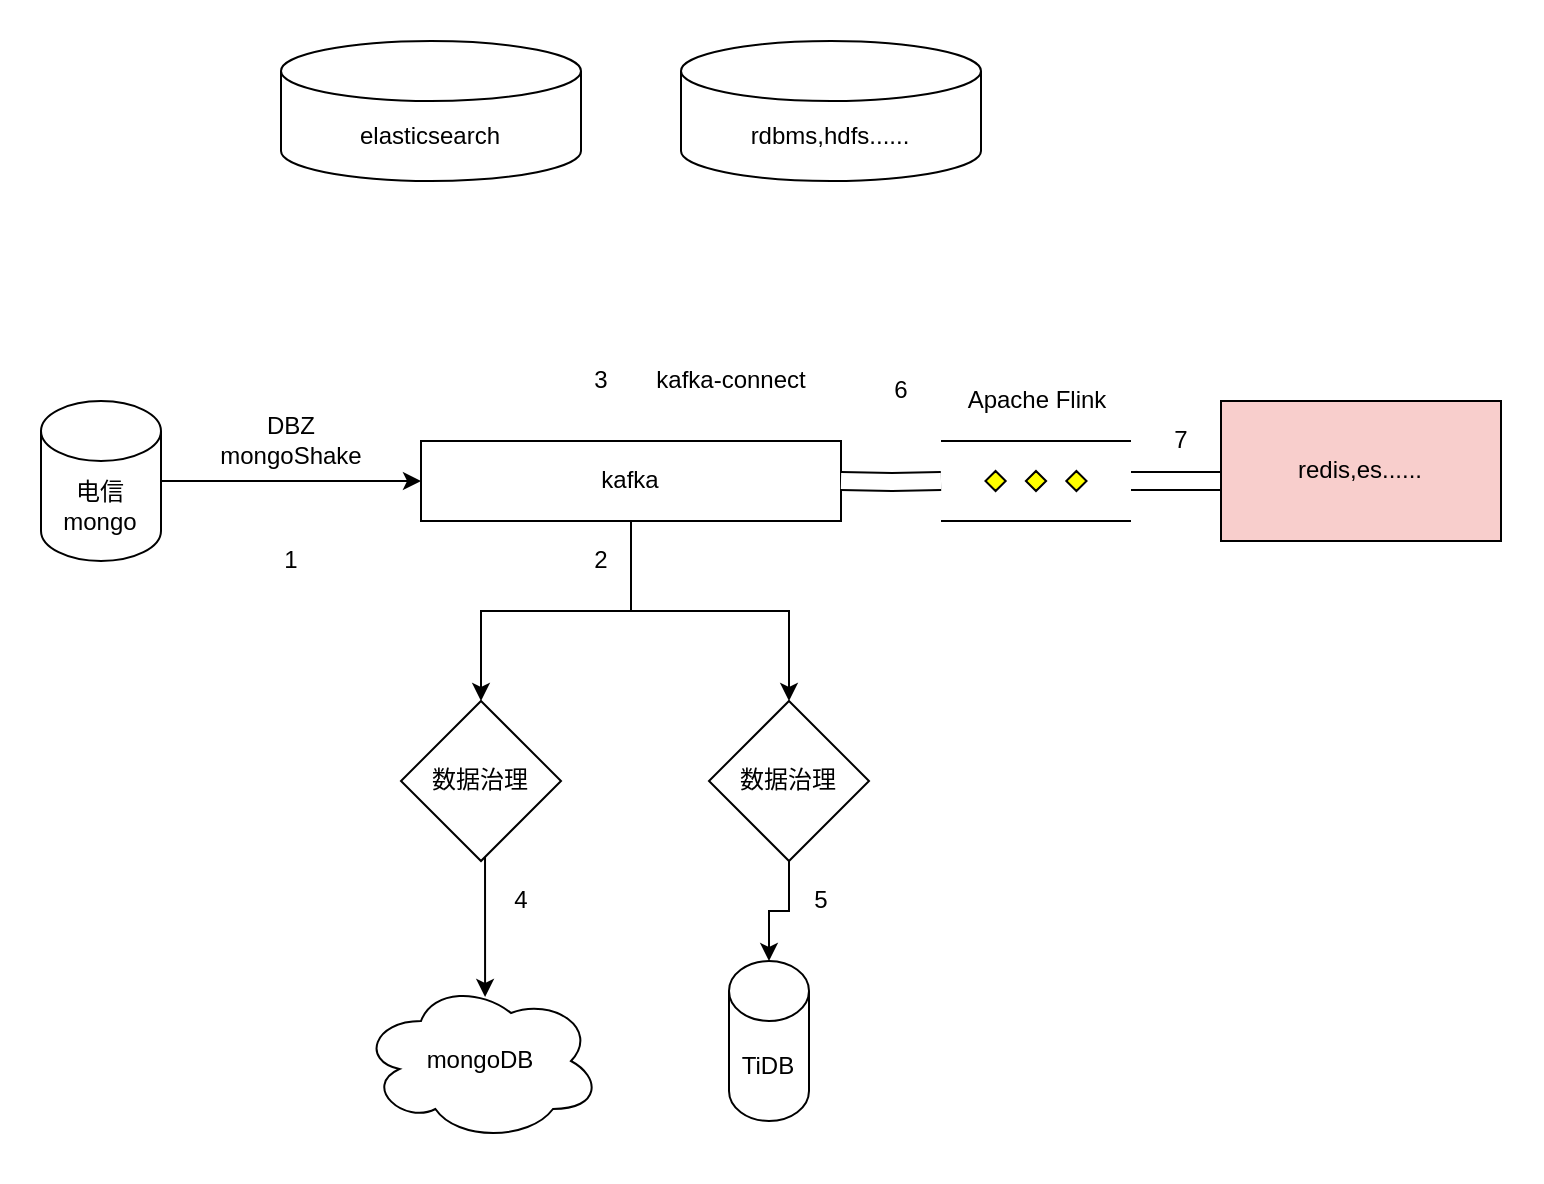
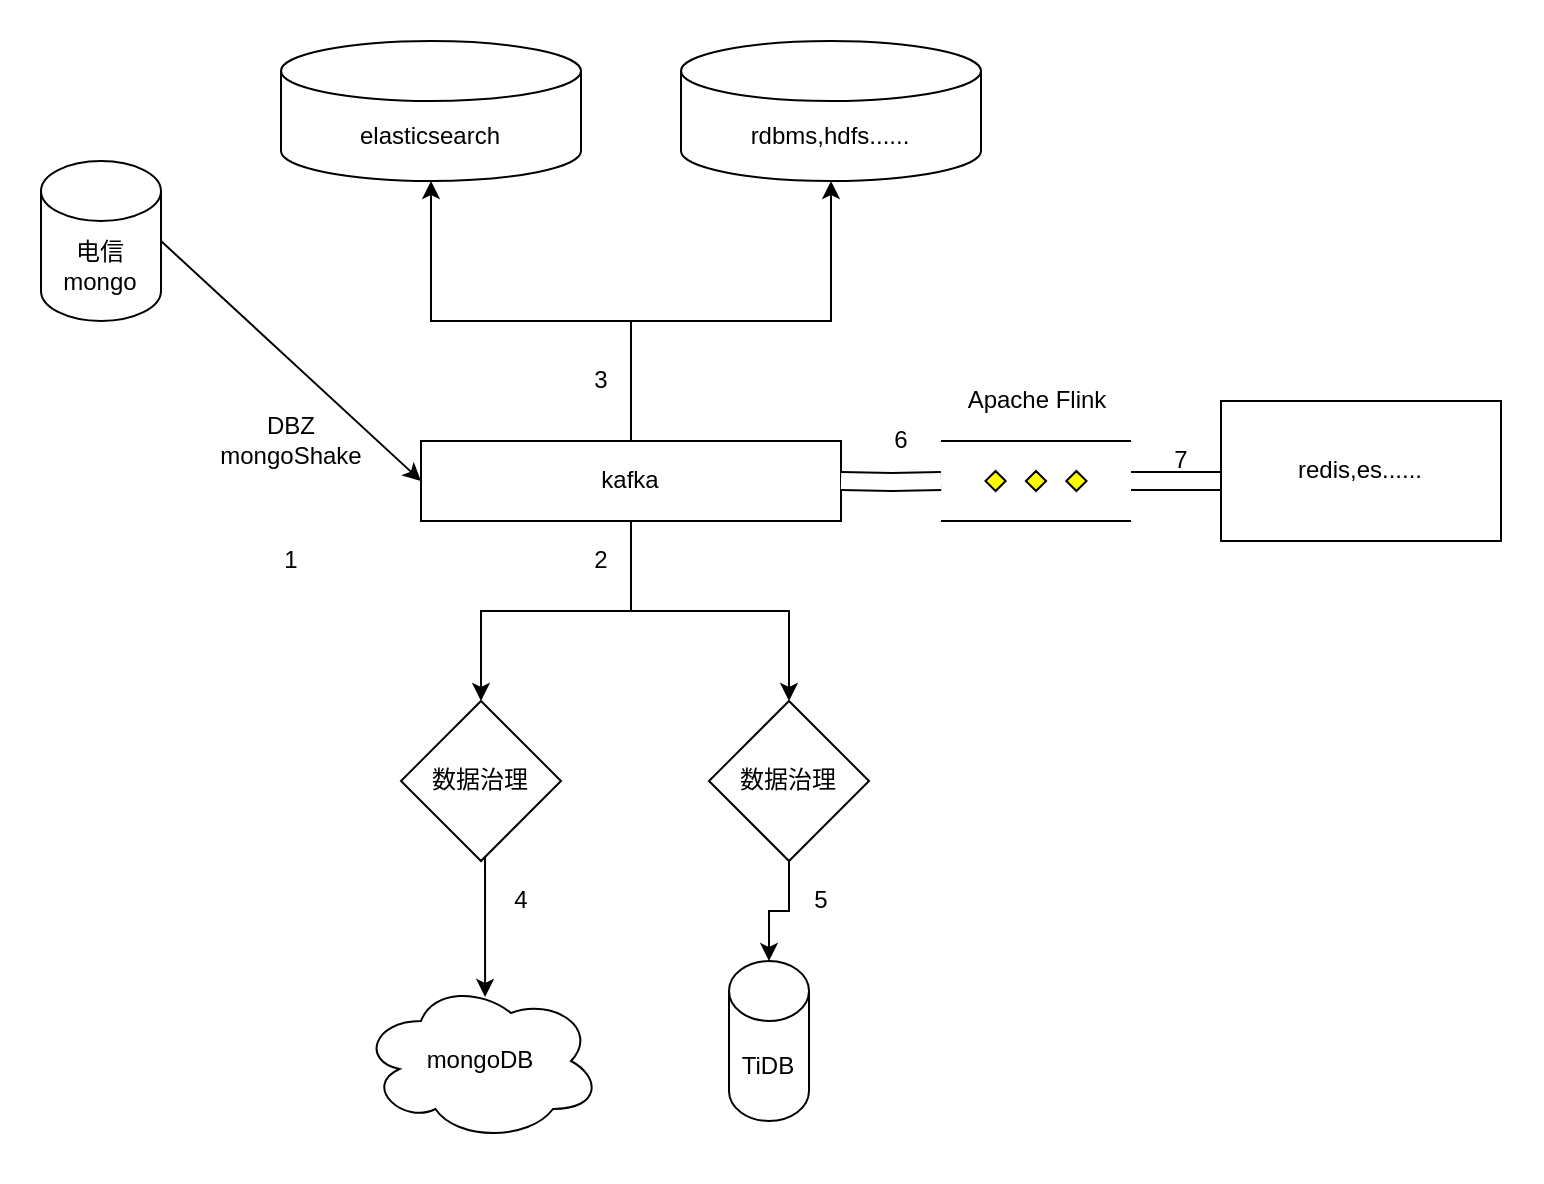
edge "kafka" -> "elasticsearch": added
edge "kafka" -> "rdbms,hdfs......": added
node "kafka-connect": removed
node "6": moved (901, 391) -> (901, 441)
node "7": moved (1181, 441) -> (1181, 461)
node "redis,es......": fillcolor #f8cecc -> #ffffff
node "电信mongo": moved (101, 481) -> (101, 241)
